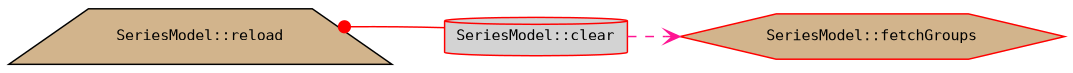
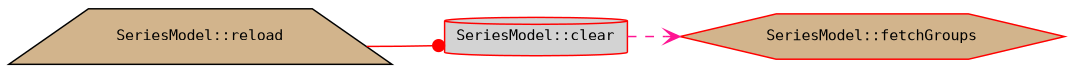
edge "SeriesModel::clear" -> "SeriesModel::reload": reversed
